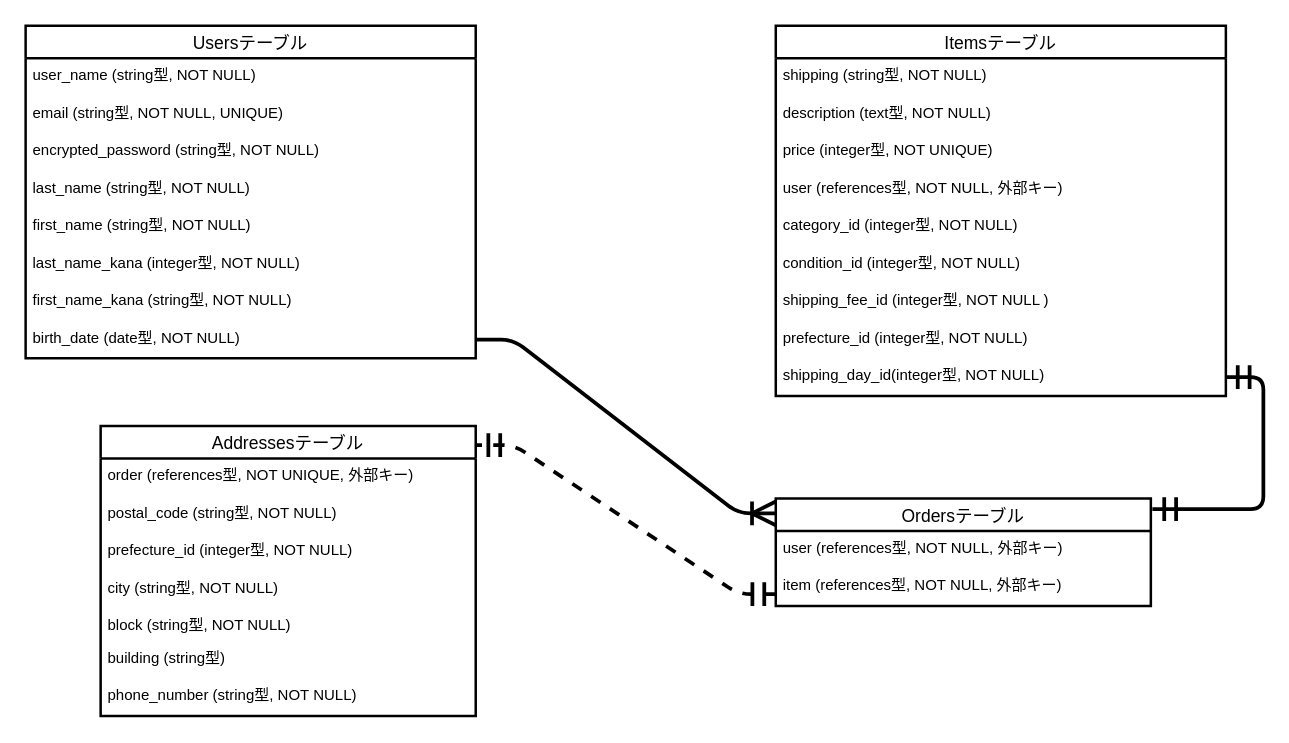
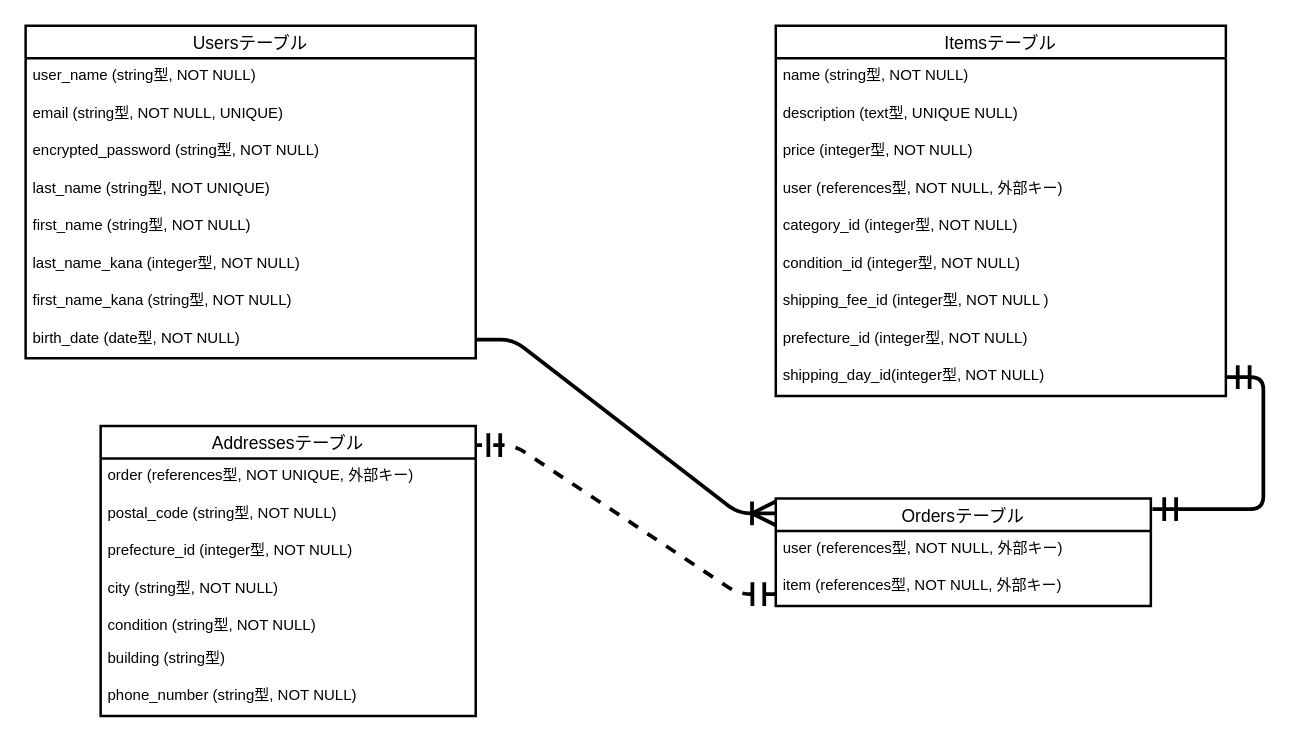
node "shipping (string型, NOT NULL)": label "shipping (string型, NOT NULL)" -> "name (string型, NOT NULL)"
node "description (text型, NOT NULL)": label "description (text型, NOT NULL)" -> "description (text型, UNIQUE NULL)"
node "price (integer型, NOT UNIQUE)": label "price (integer型, NOT UNIQUE)" -> "price (integer型, NOT NULL)"
node "last_name (string型, NOT NULL)": label "last_name (string型, NOT NULL)" -> "last_name (string型, NOT UNIQUE)"
node "block (string型, NOT NULL)": label "block (string型, NOT NULL)" -> "condition (string型, NOT NULL)"
